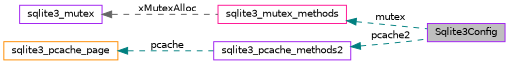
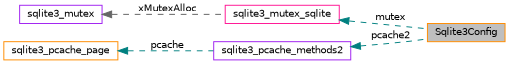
node "sqlite3_mutex_methods": label "sqlite3_mutex_methods" -> "sqlite3_mutex_sqlite"
node "Sqlite3Config": color purple -> darkorange
